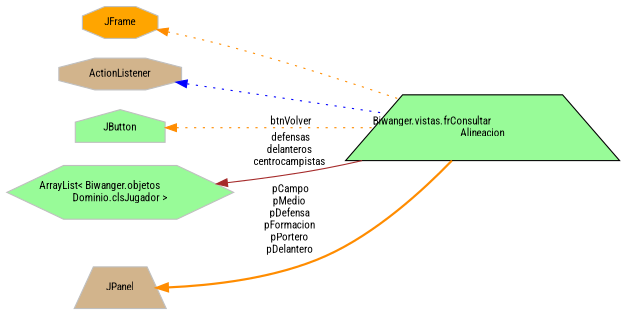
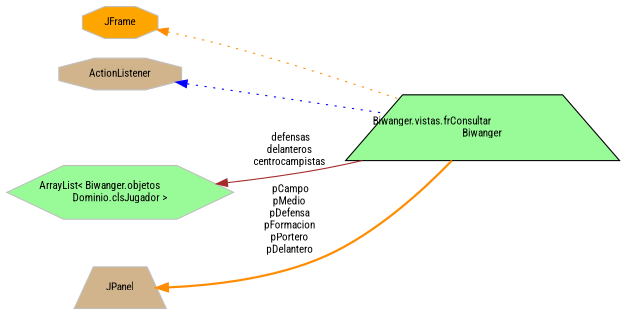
node "JButton": removed
node "Biwanger.vistas.frConsultar Alineacion": label "Biwanger.vistas.frConsultar Alineacion" -> "Biwanger.vistas.frConsultar Biwanger"
